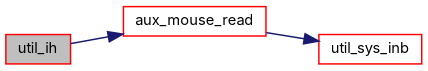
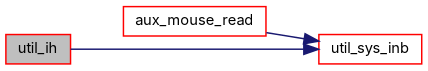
edge "util_ih" -> "aux_mouse_read": now "util_ih" -> "util_sys_inb"
